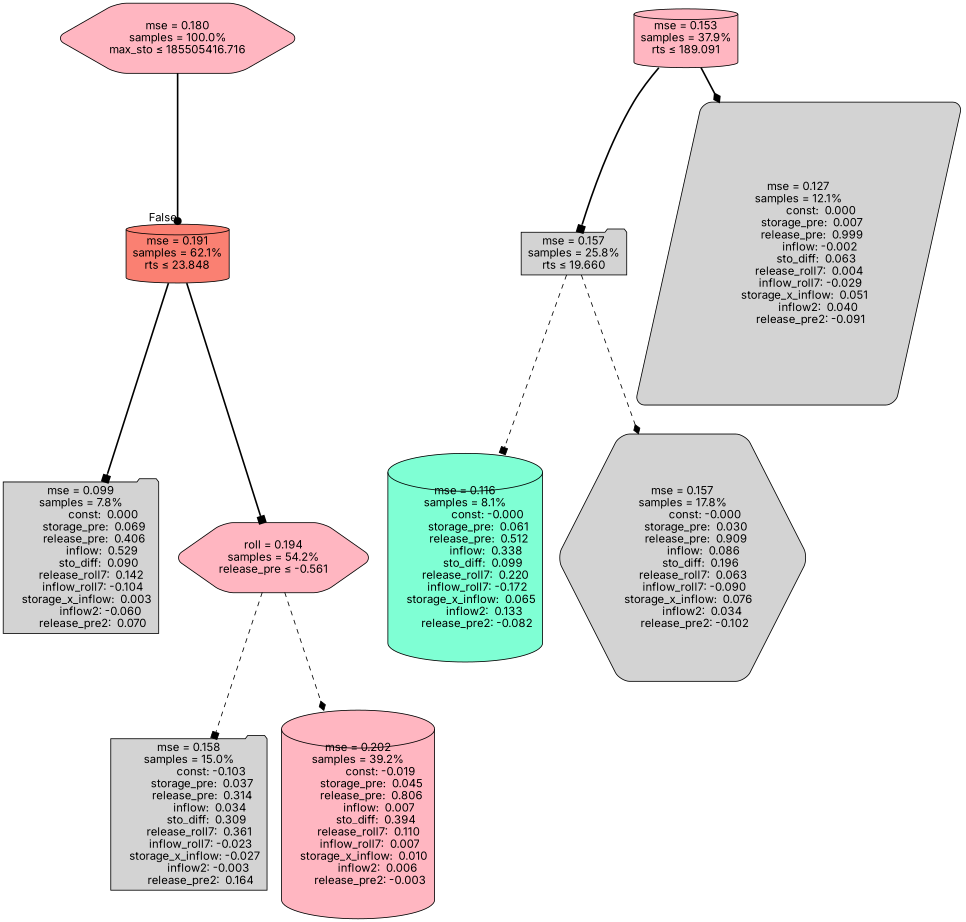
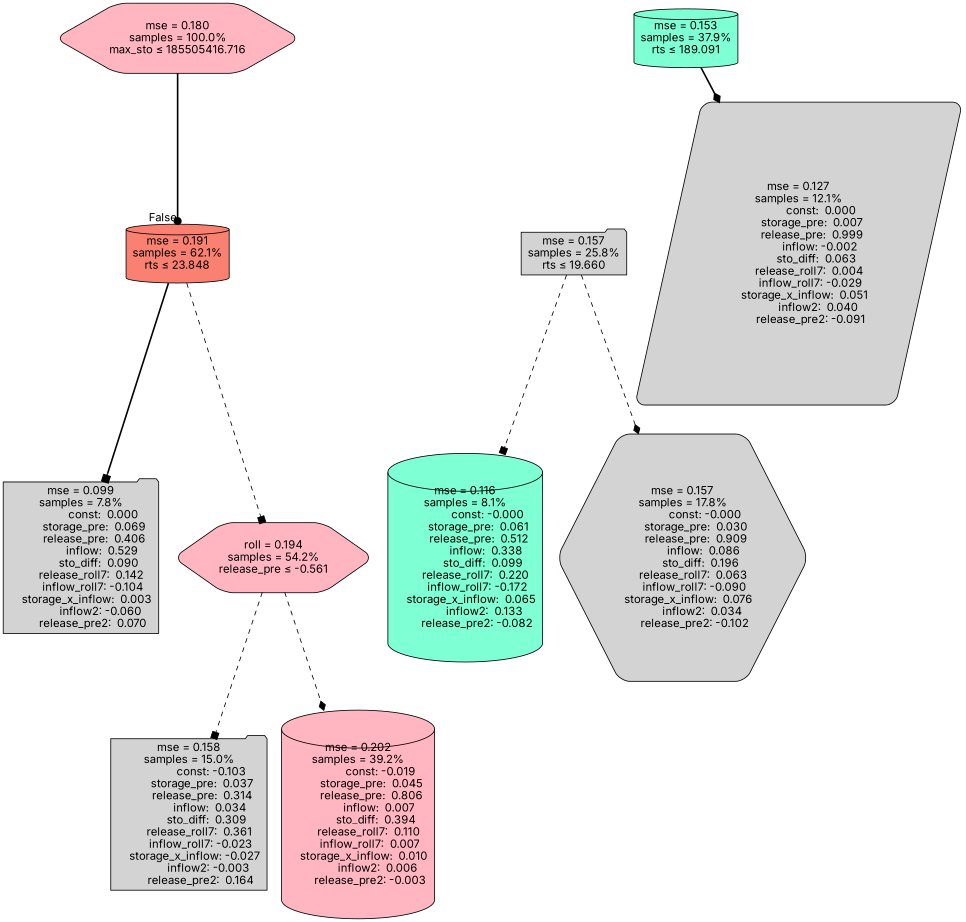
node "mse = 0.153 samples = 37.9% rts ≤ 189.091": fillcolor lightpink -> aquamarine
edge "mse = 0.153 samples = 37.9% rts ≤ 189.091" -> "mse = 0.157 samples = 25.8% rts ≤ 19.660": removed
edge "mse = 0.191 samples = 62.1% rts ≤ 23.848" -> "roll = 0.194 samples = 54.2% release_pre ≤ -0.561": style bold -> dashed
